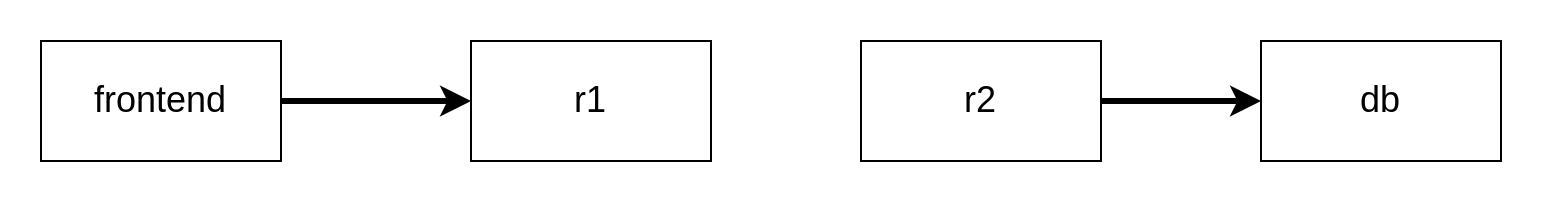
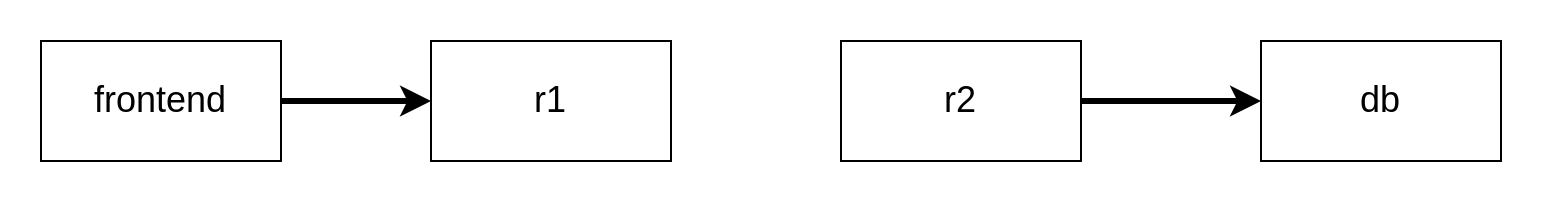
node "r1": moved (591, 101) -> (551, 101)
node "r2": moved (981, 101) -> (961, 101)
